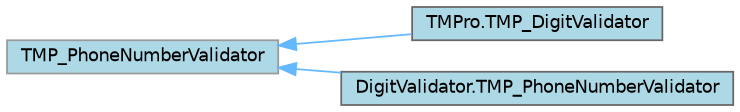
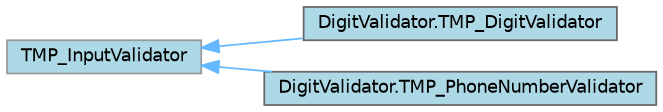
node "TMPro.TMP_DigitValidator": label "TMPro.TMP_DigitValidator" -> "DigitValidator.TMP_DigitValidator"
node "TMP_PhoneNumberValidator": label "TMP_PhoneNumberValidator" -> "TMP_InputValidator"
